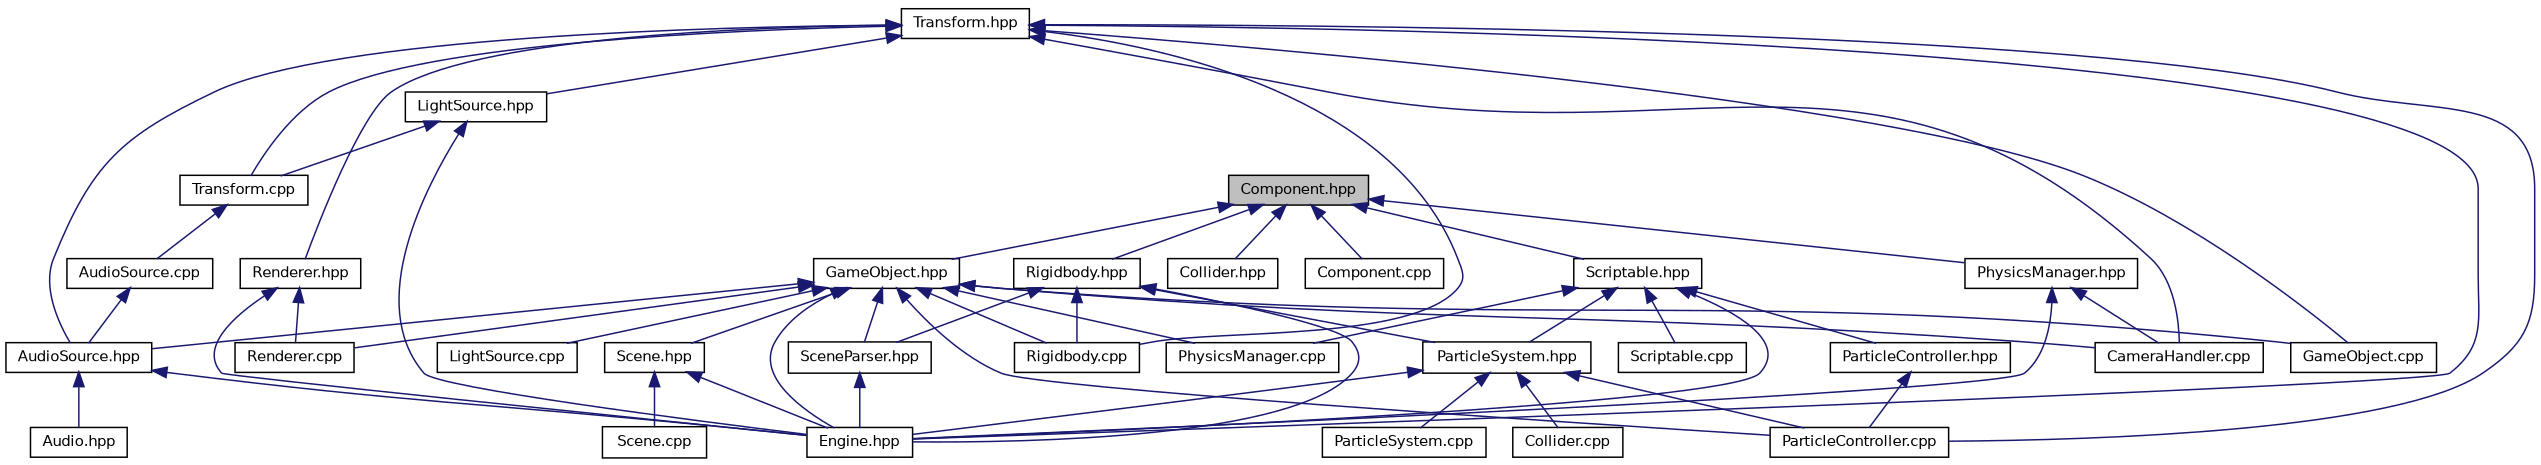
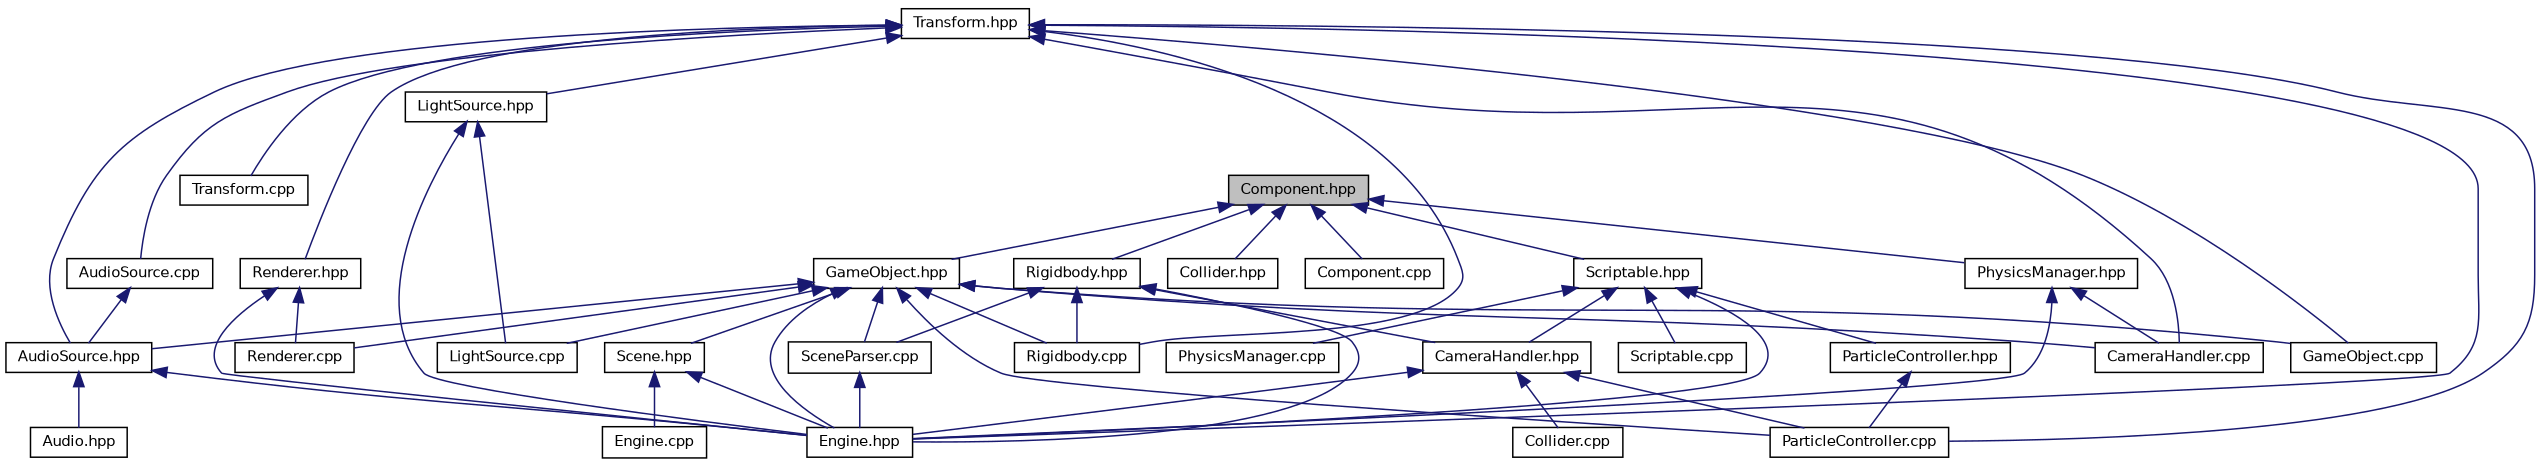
edge "Transform.cpp" -> "LightSource.hpp": now "LightSource.cpp" -> "LightSource.hpp"
edge "AudioSource.cpp" -> "Transform.cpp": now "AudioSource.cpp" -> "Transform.hpp"
edge "PhysicsManager.cpp" -> "GameObject.hpp": removed
node "SceneParser.hpp": label "SceneParser.hpp" -> "SceneParser.cpp"
node "ParticleSystem.hpp": label "ParticleSystem.hpp" -> "CameraHandler.hpp"
node "Scene.cpp": label "Scene.cpp" -> "Engine.cpp"
node "ParticleSystem.cpp": removed
